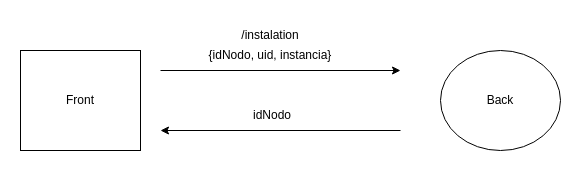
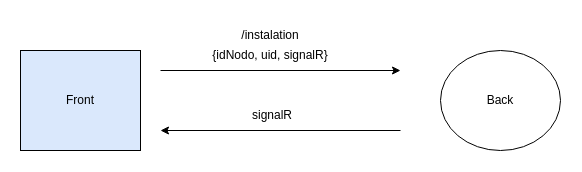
node "{idNodo, uid, instancia}": label "{idNodo, uid, instancia}" -> "{idNodo, uid, signalR}"
node "Front": fillcolor #ffffff -> #dae8fc
node "idNodo": label "idNodo" -> "signalR"
